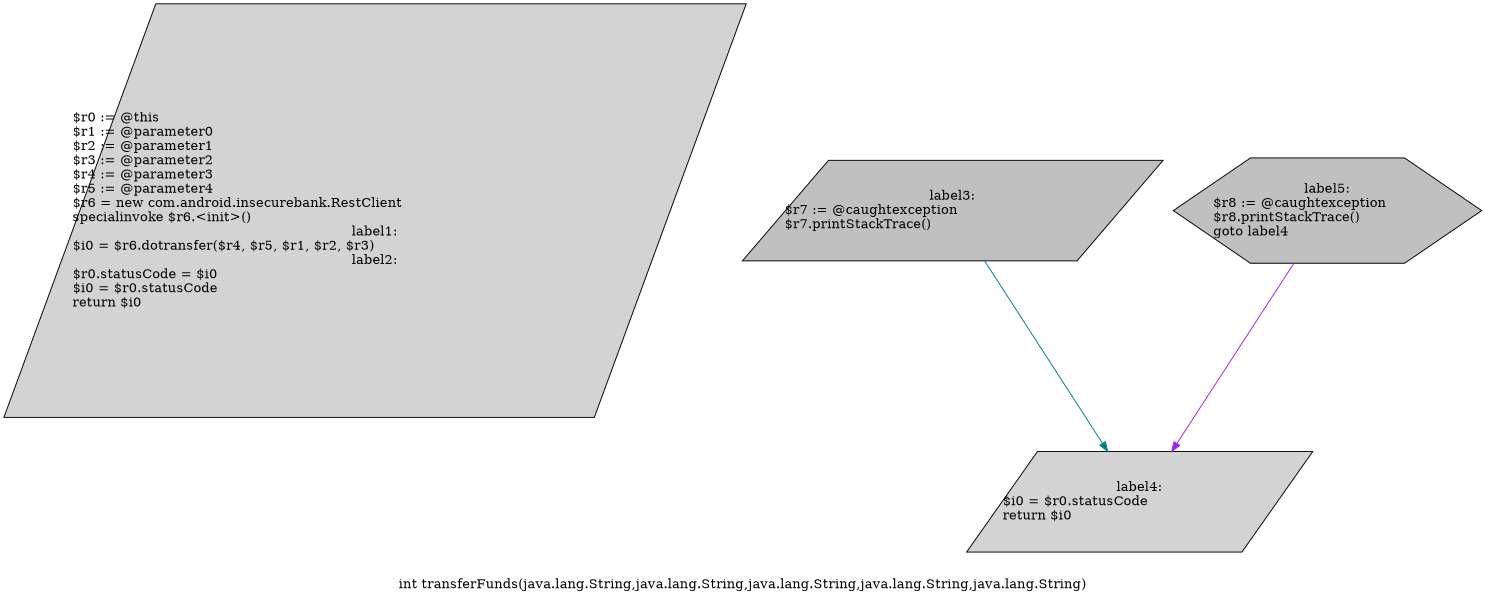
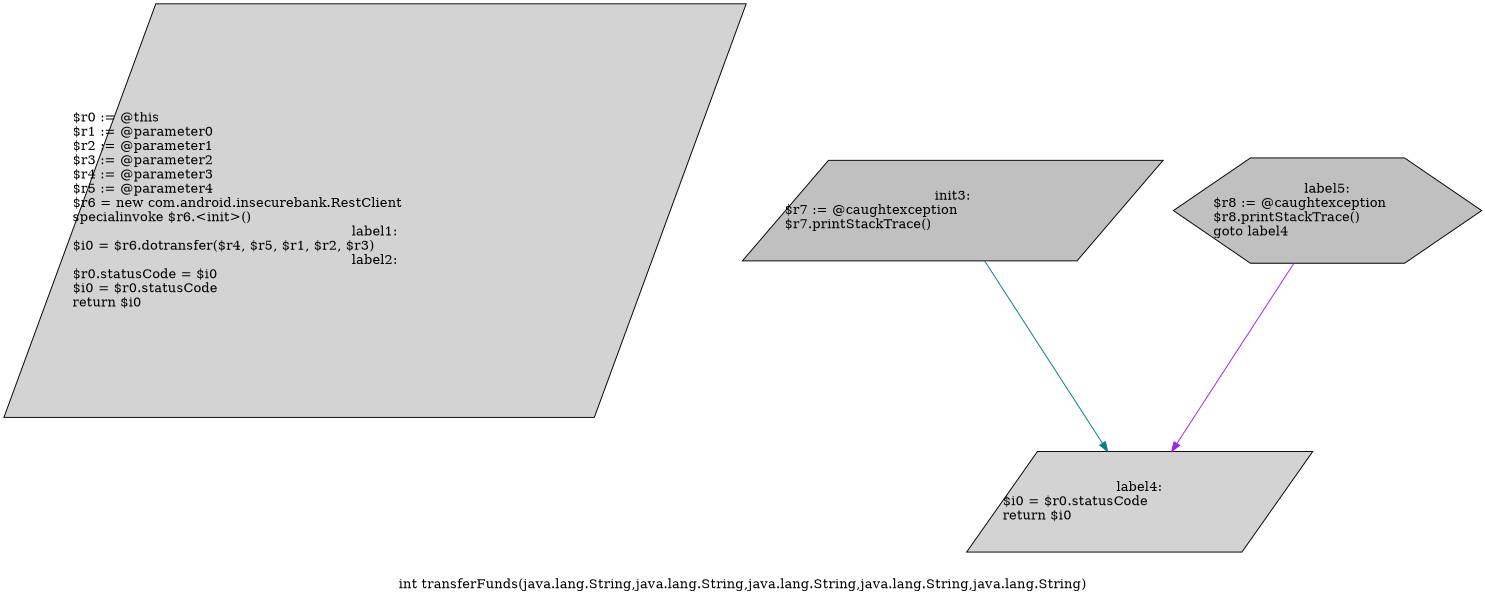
node "label3: $r7 := @caughtexception $r7.printStackTrace()": label "label3: $r7 := @caughtexception $r7.printStackTrace()" -> "init3: $r7 := @caughtexception $r7.printStackTrace()"
